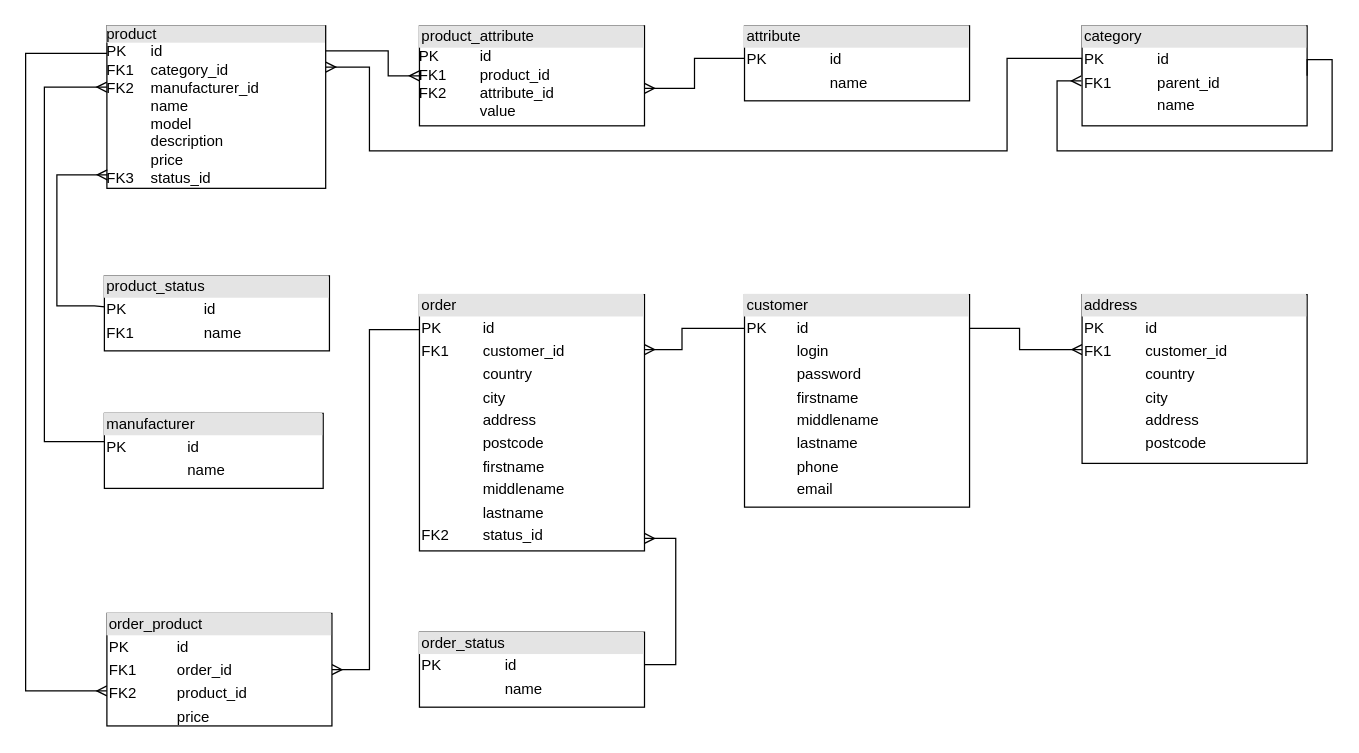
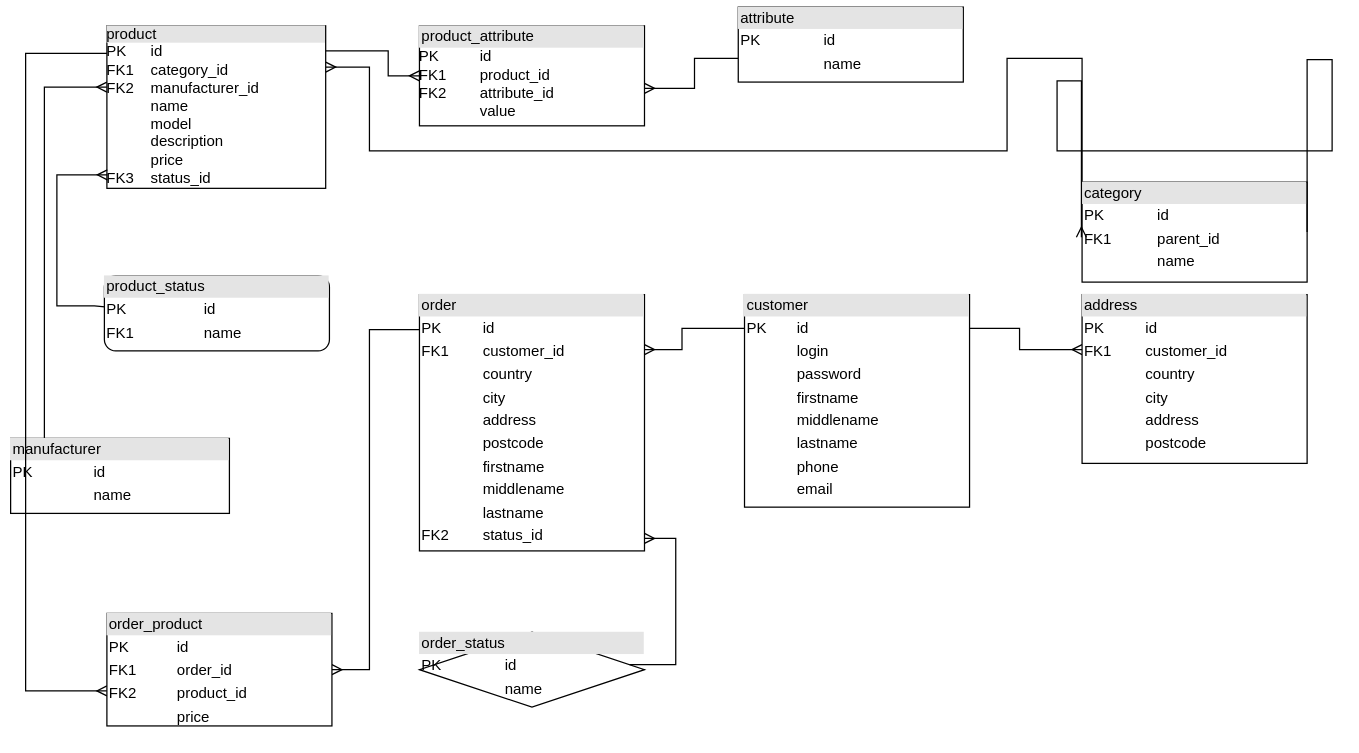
node "attribute PK id name": moved (857, 63) -> (851, 44)
node "category PK id FK1 parent_id name": moved (1194, 76) -> (1194, 232)
node "product_status PK id FK1 name": shape rectangle -> rounded rectangle
node "manufacturer PK id name": moved (214, 451) -> (120, 476)
node "order_status PK id name": shape rectangle -> diamond
